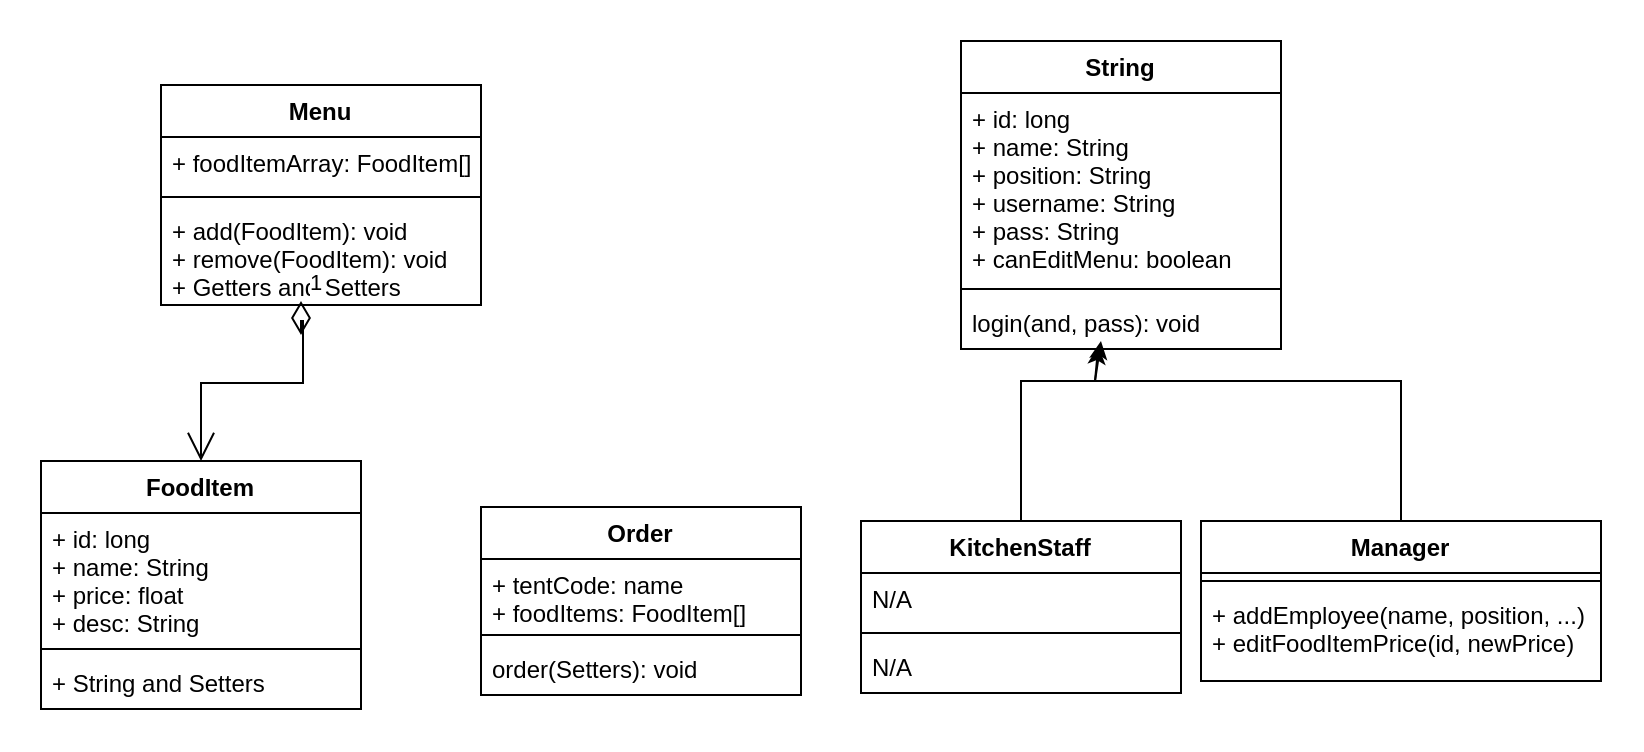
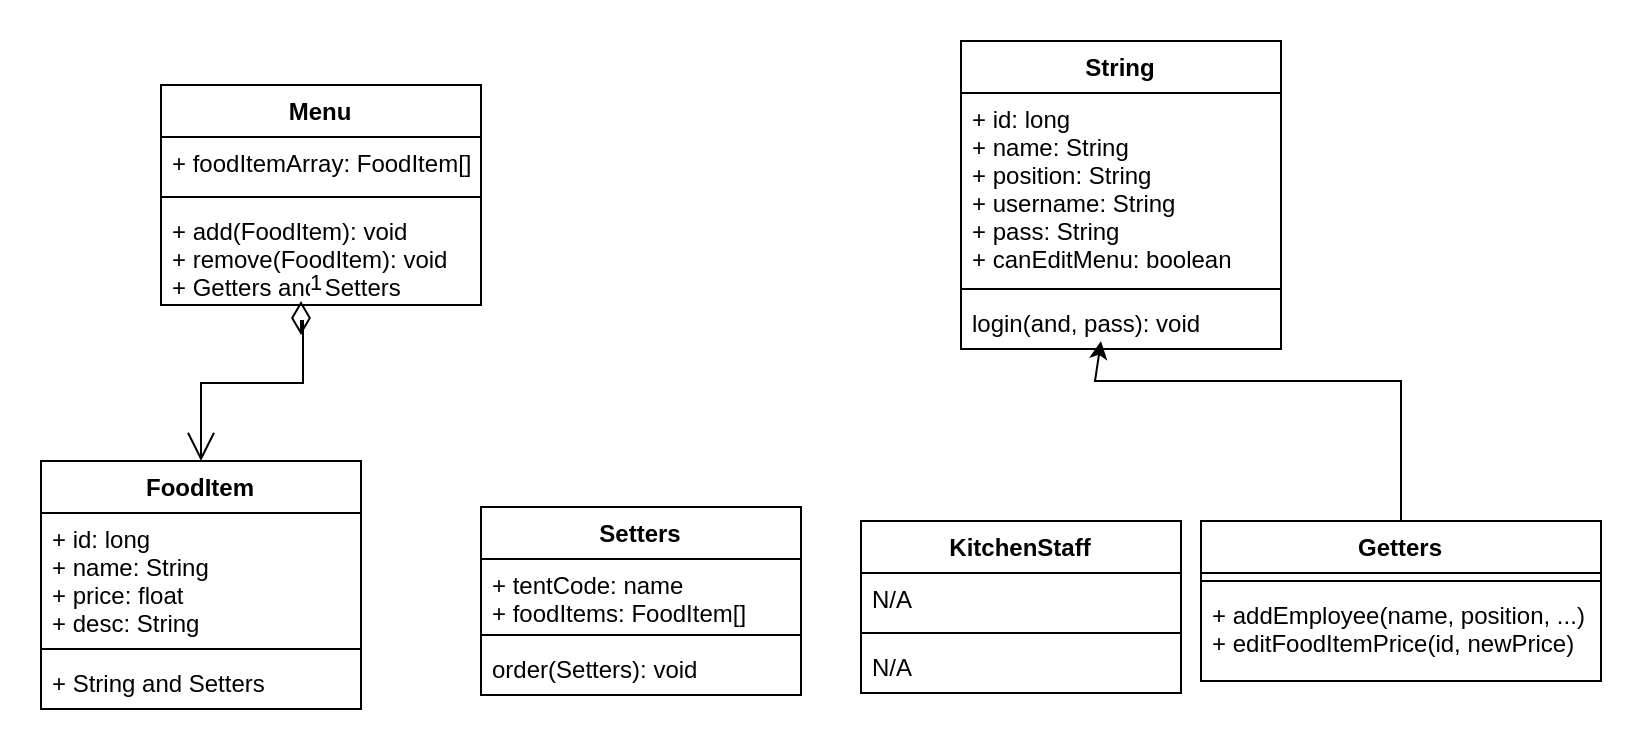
edge "KitchenStaff" -> "login(and, pass): void": removed
node "Order": label "Order" -> "Setters"
node "Manager": label "Manager" -> "Getters"
